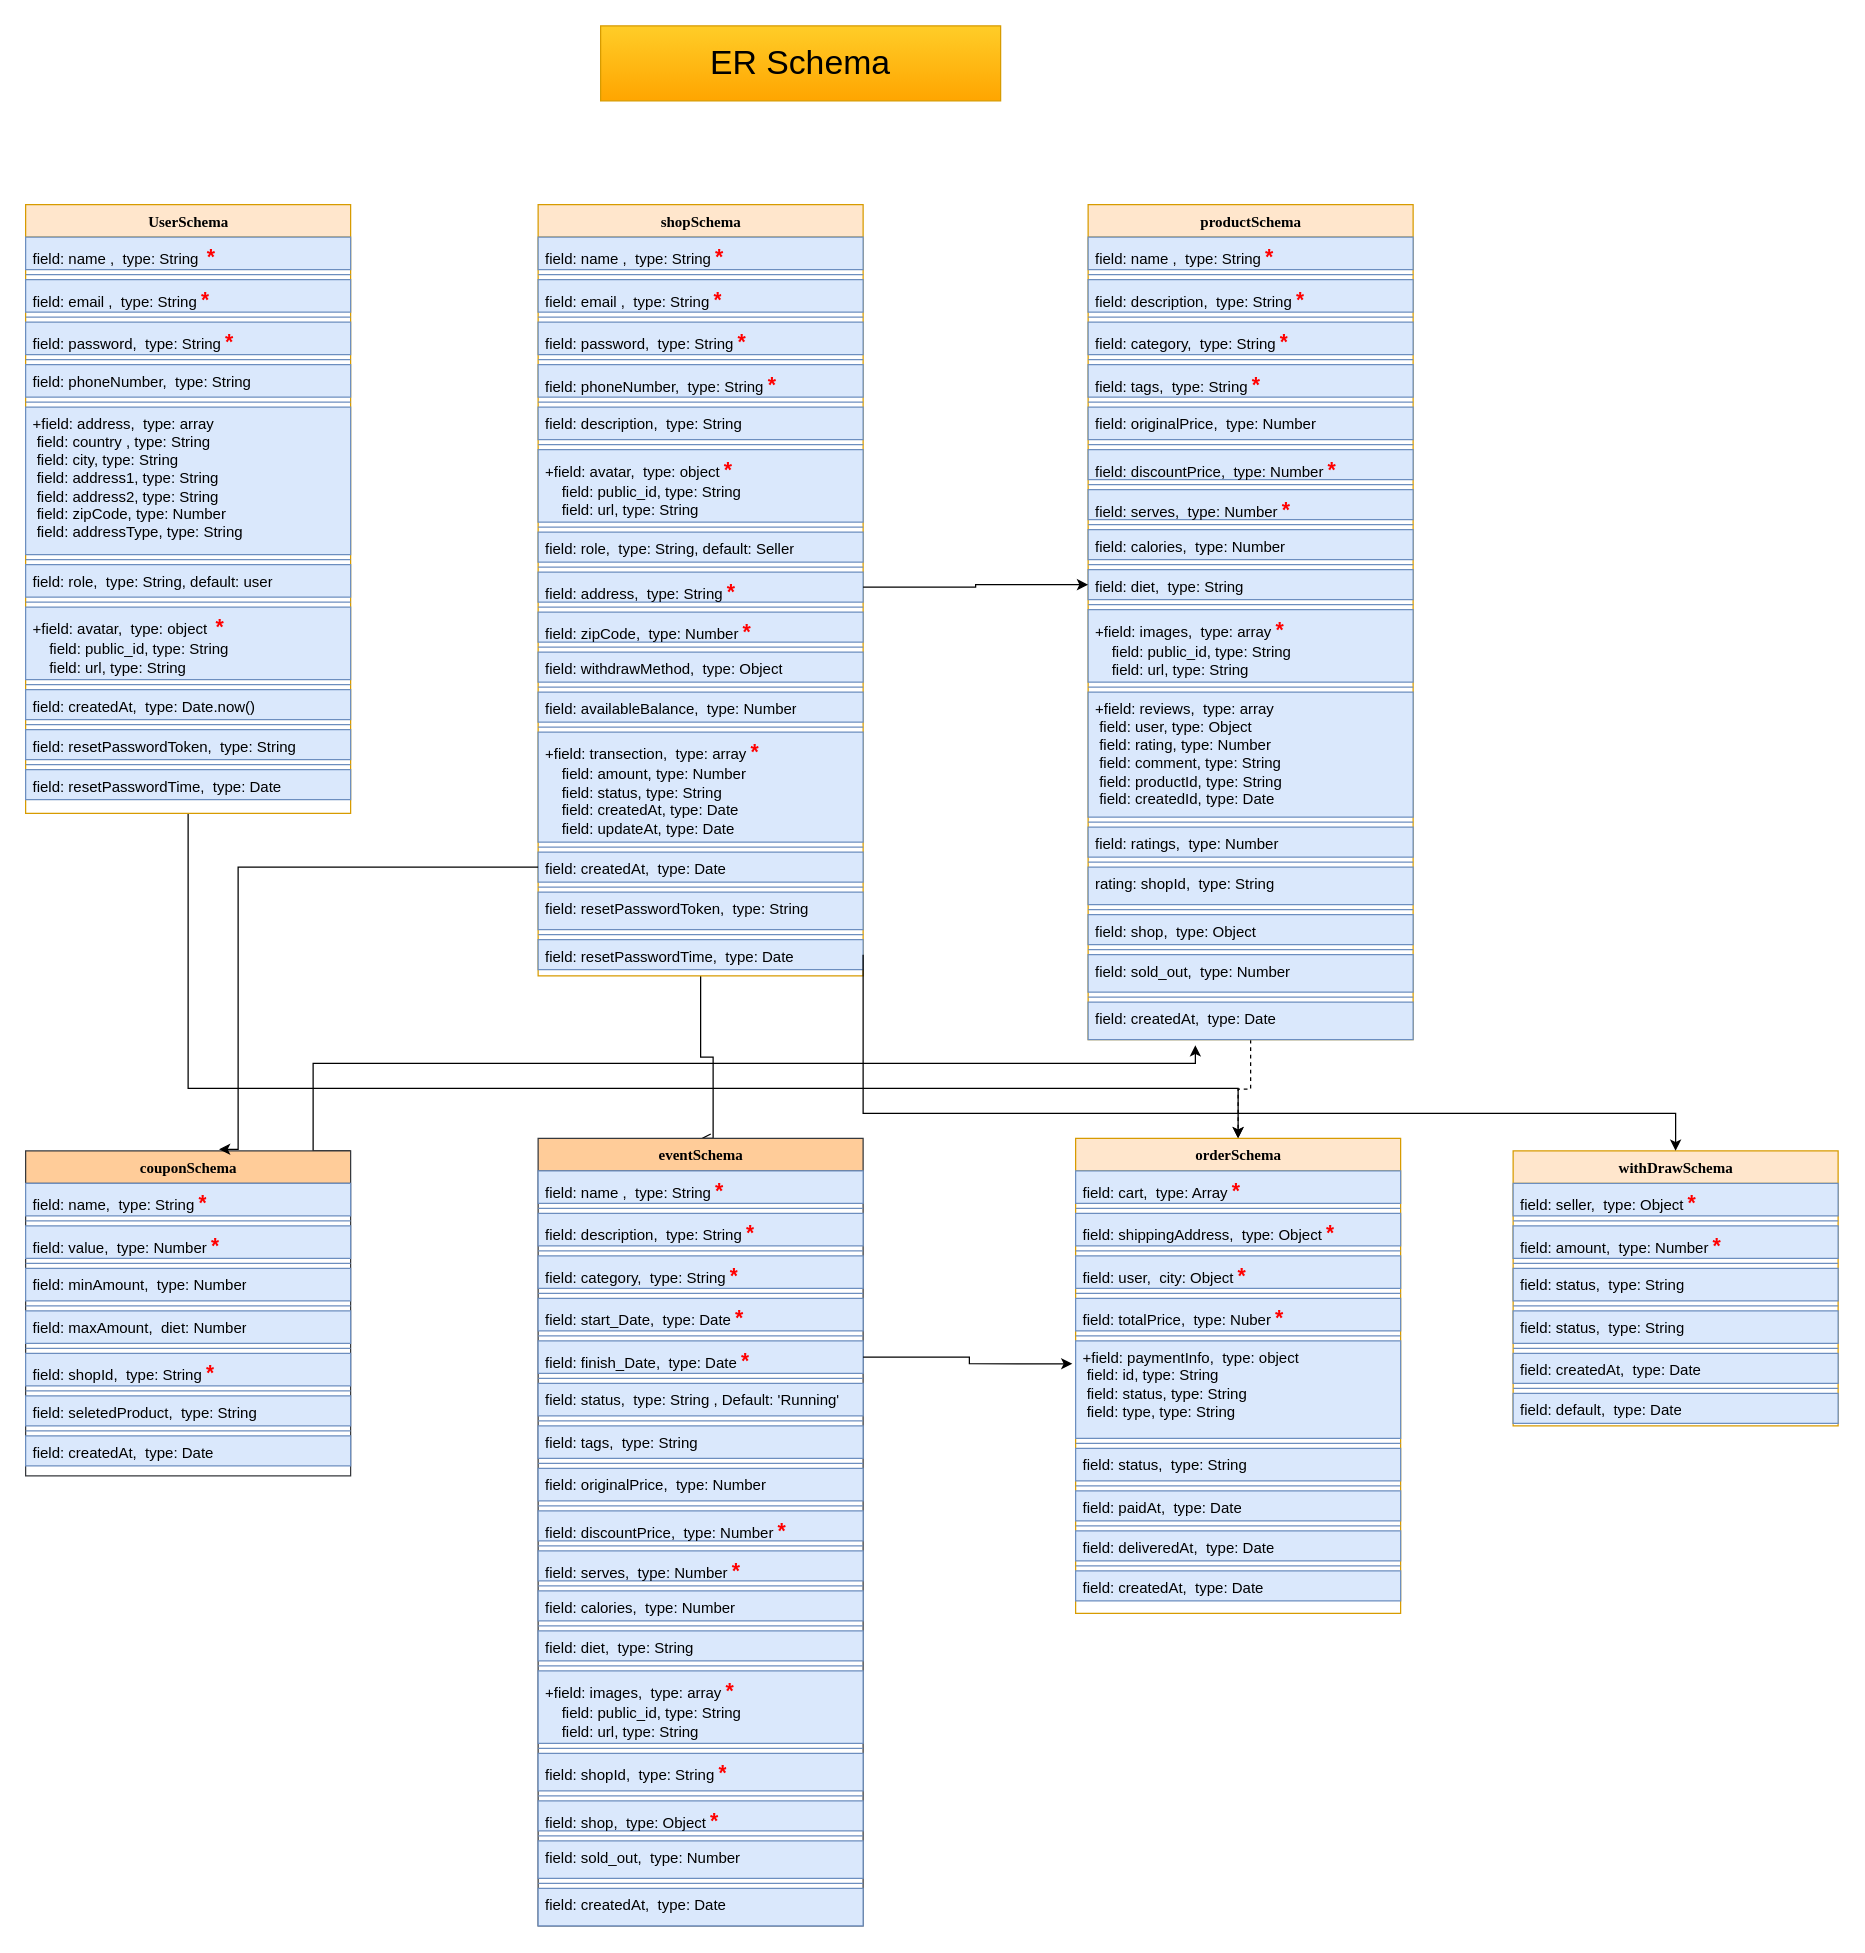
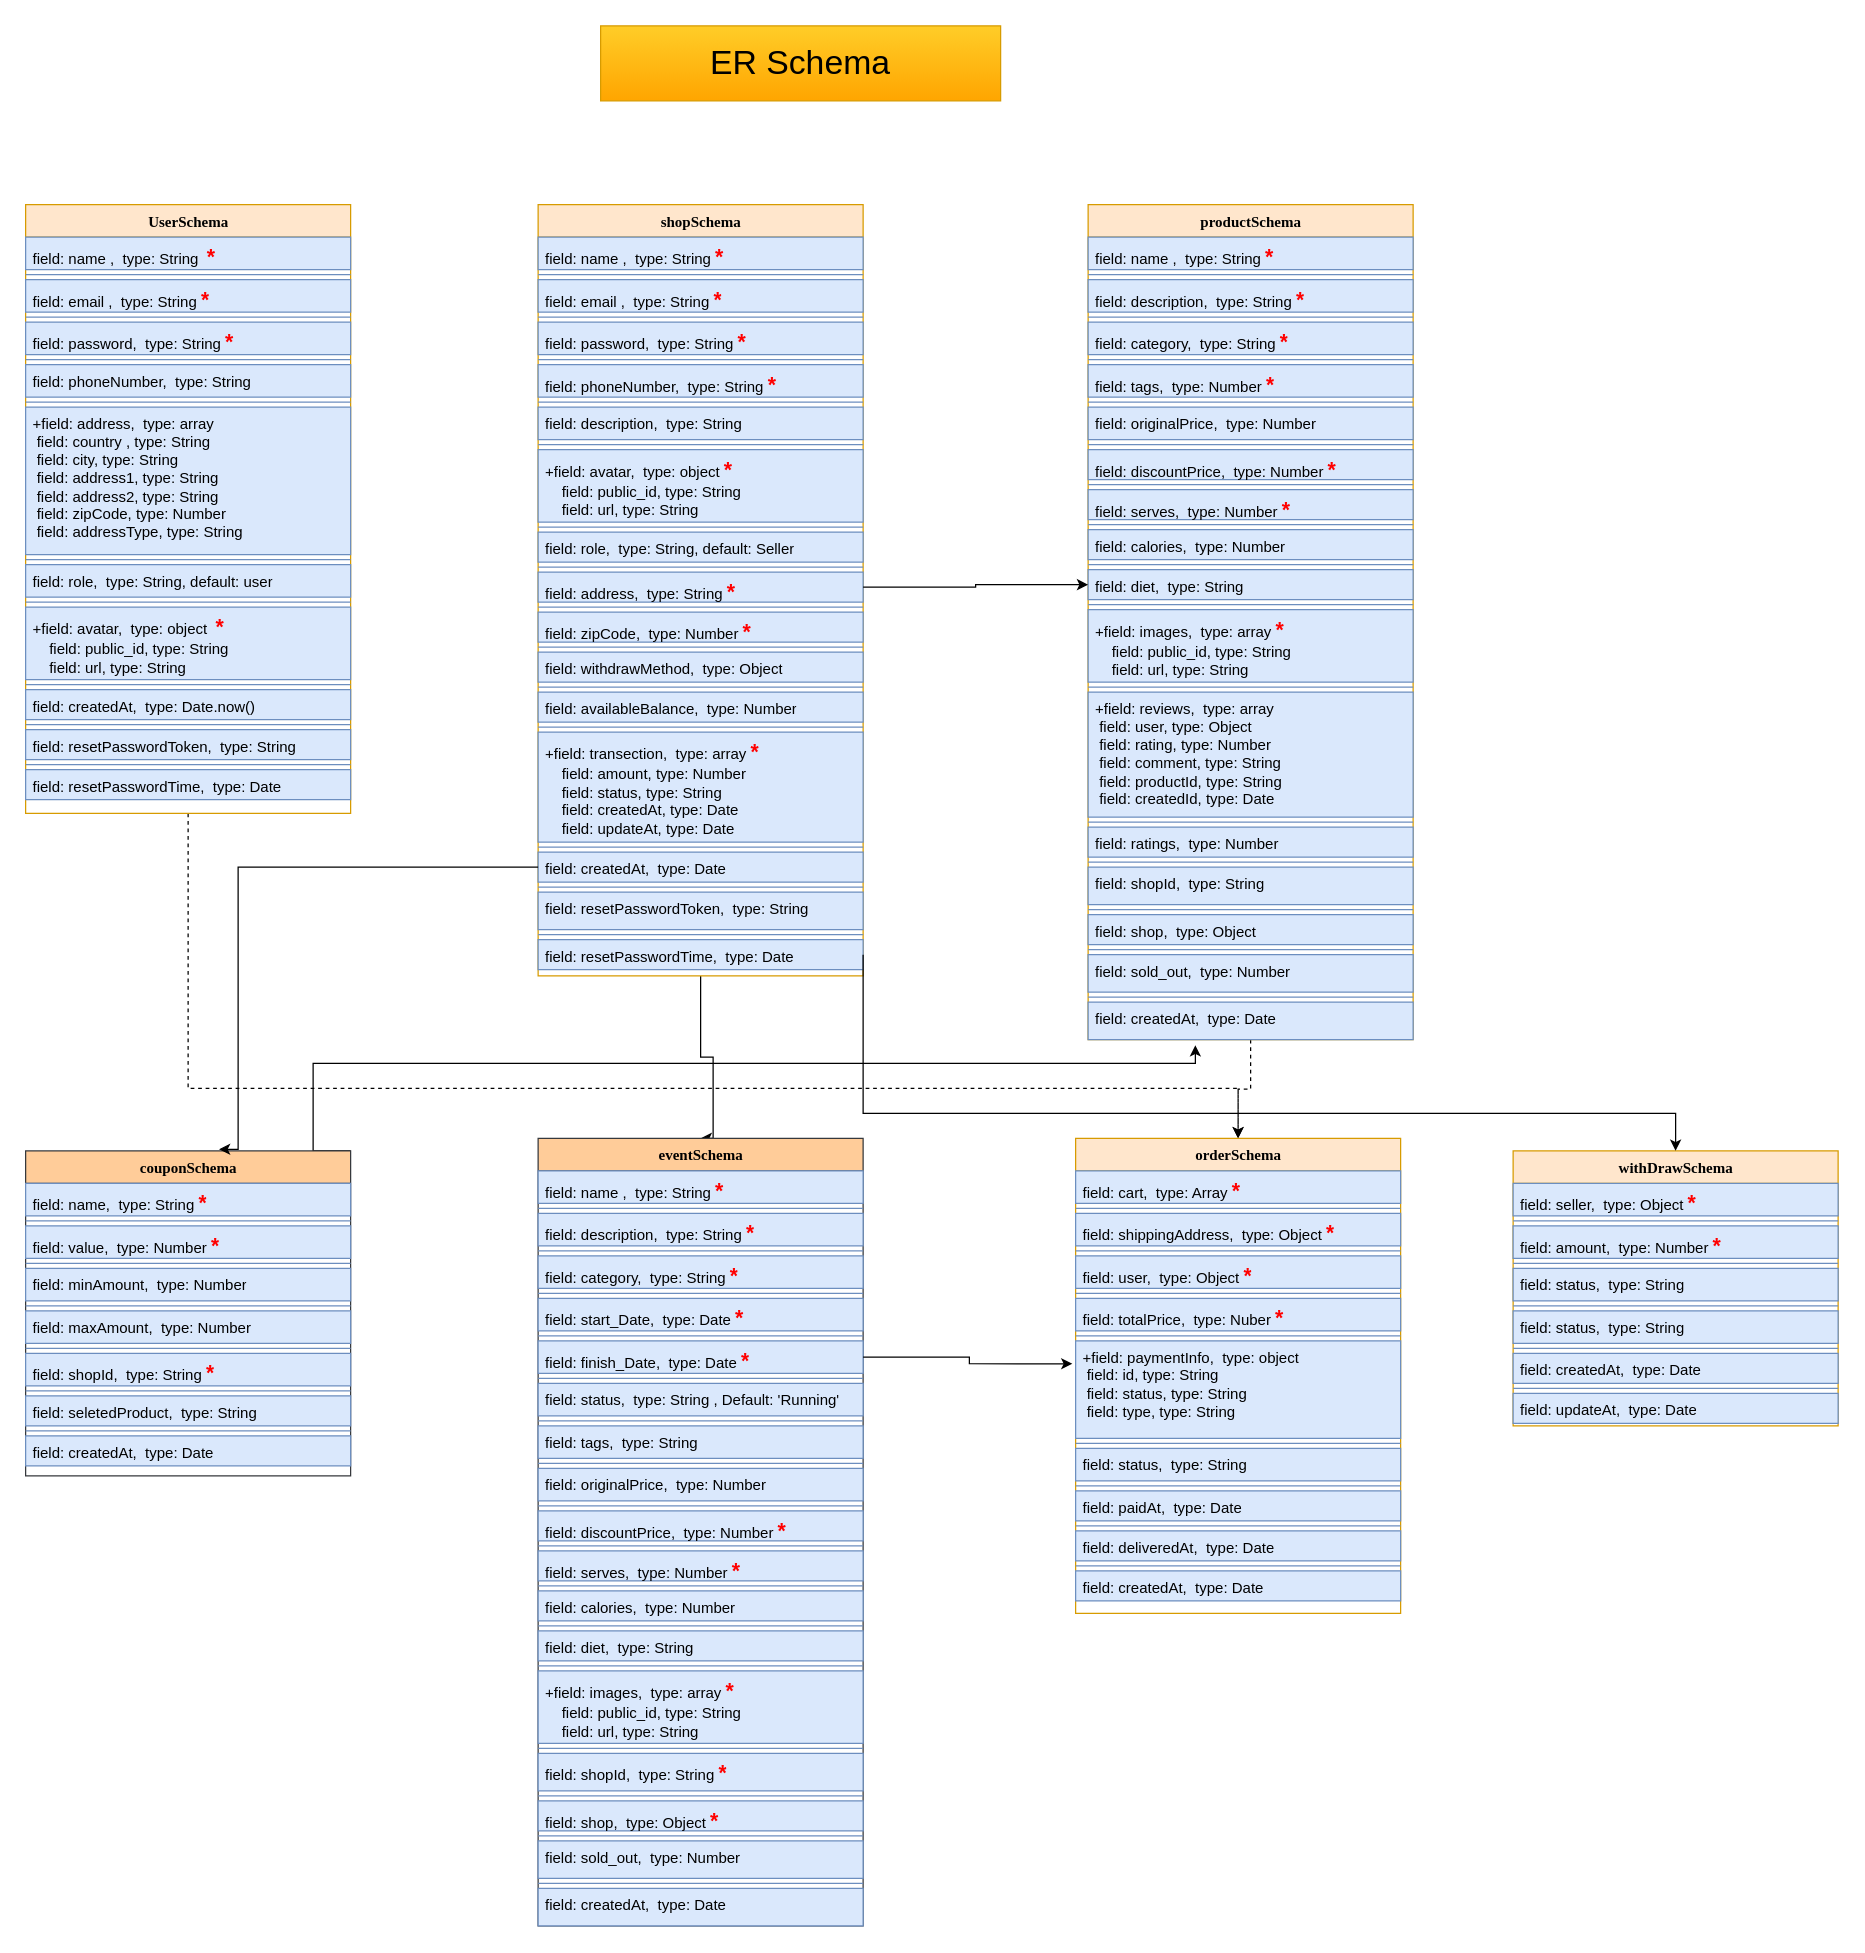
node "field: tags, type: String *": label "field: tags, type: String *" -> "field: tags, type: Number *"
node "rating: shopId, type: String": label "rating: shopId, type: String" -> "field: shopId, type: String"
edge "UserSchema" -> "orderSchema": style solid -> dashed
edge "shopSchema" -> "eventSchema": arrowhead open -> classic
node "field: user, city: Object *": label "field: user, city: Object *" -> "field: user, type: Object *"
node "field: maxAmount, diet: Number": label "field: maxAmount, diet: Number" -> "field: maxAmount, type: Number"
node "field: default, type: Date": label "field: default, type: Date" -> "field: updateAt, type: Date"
